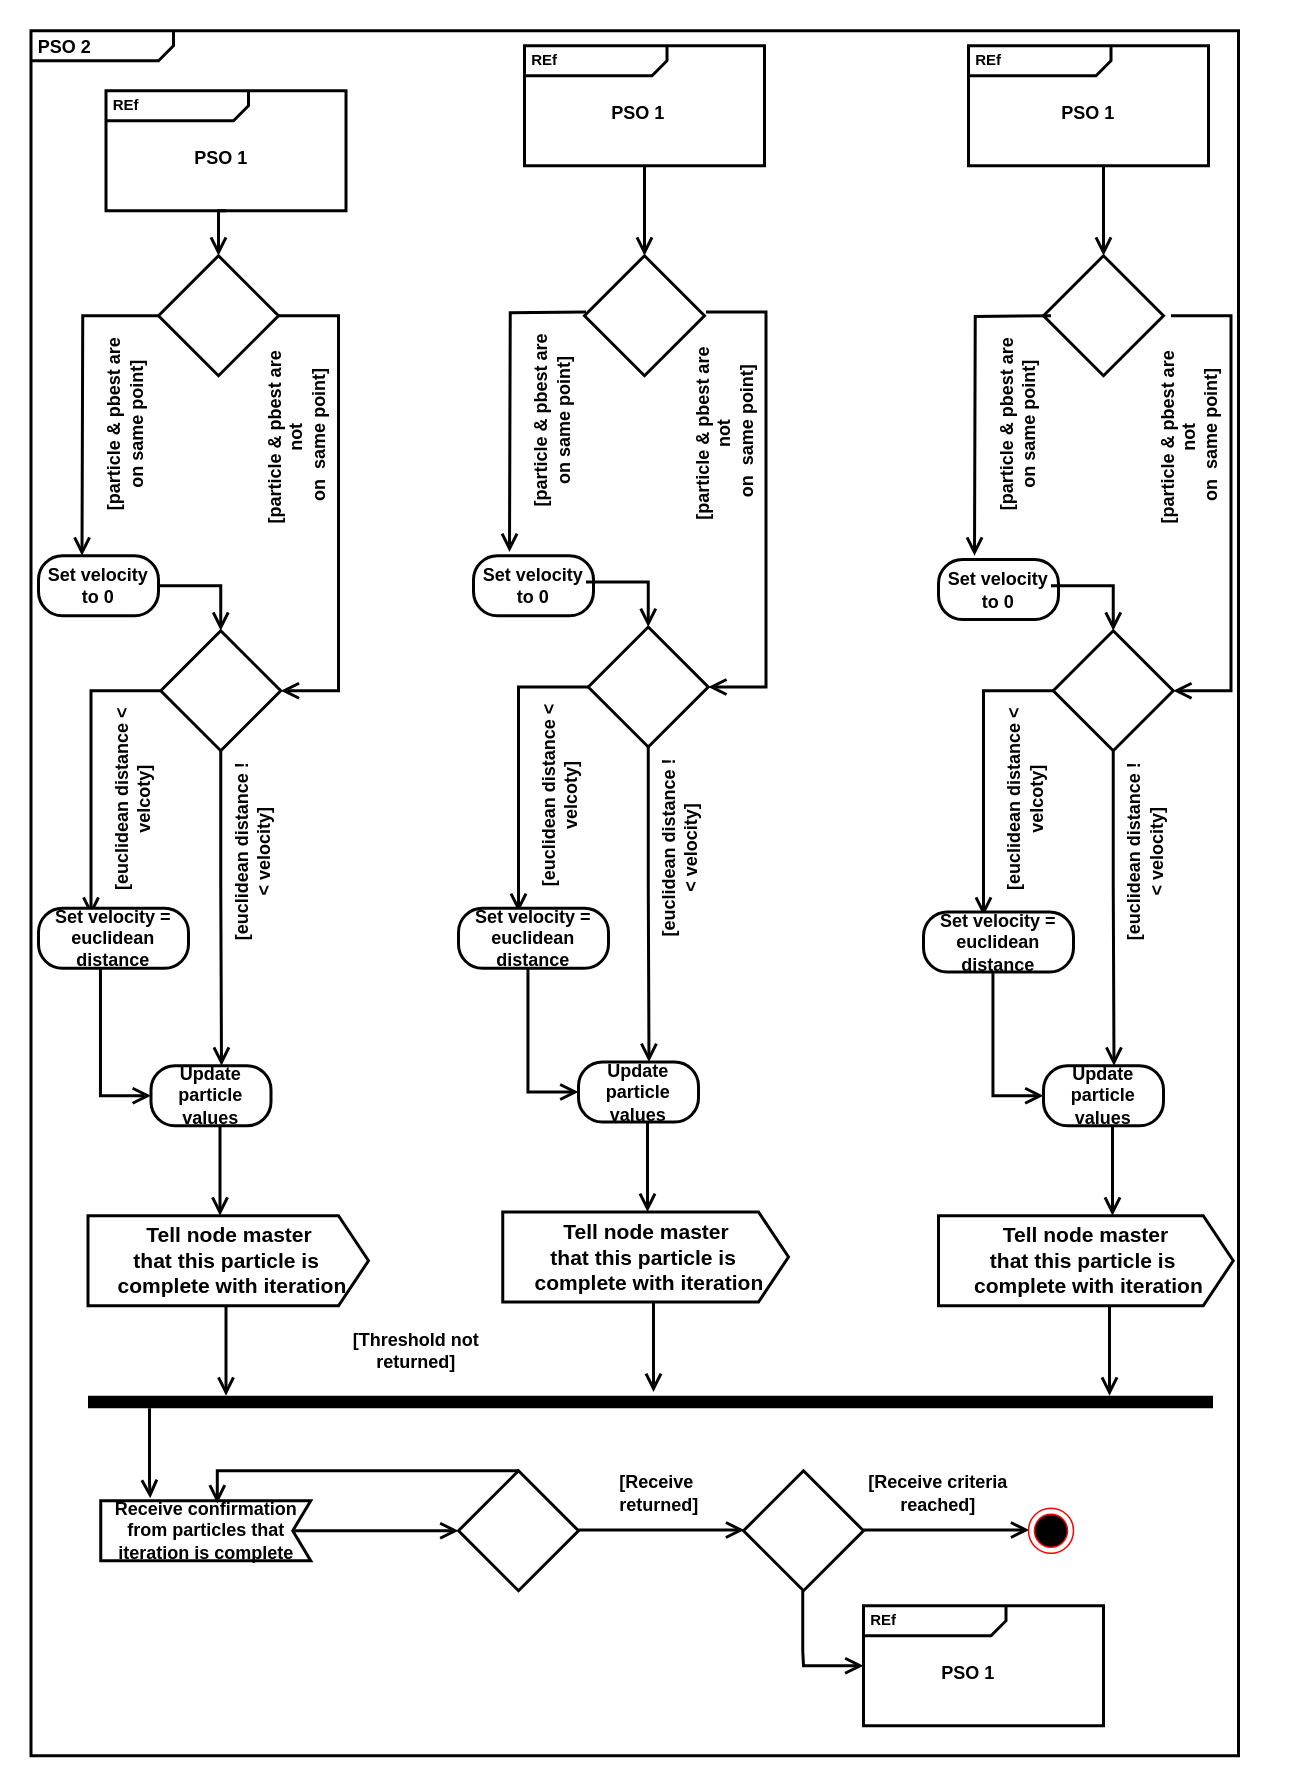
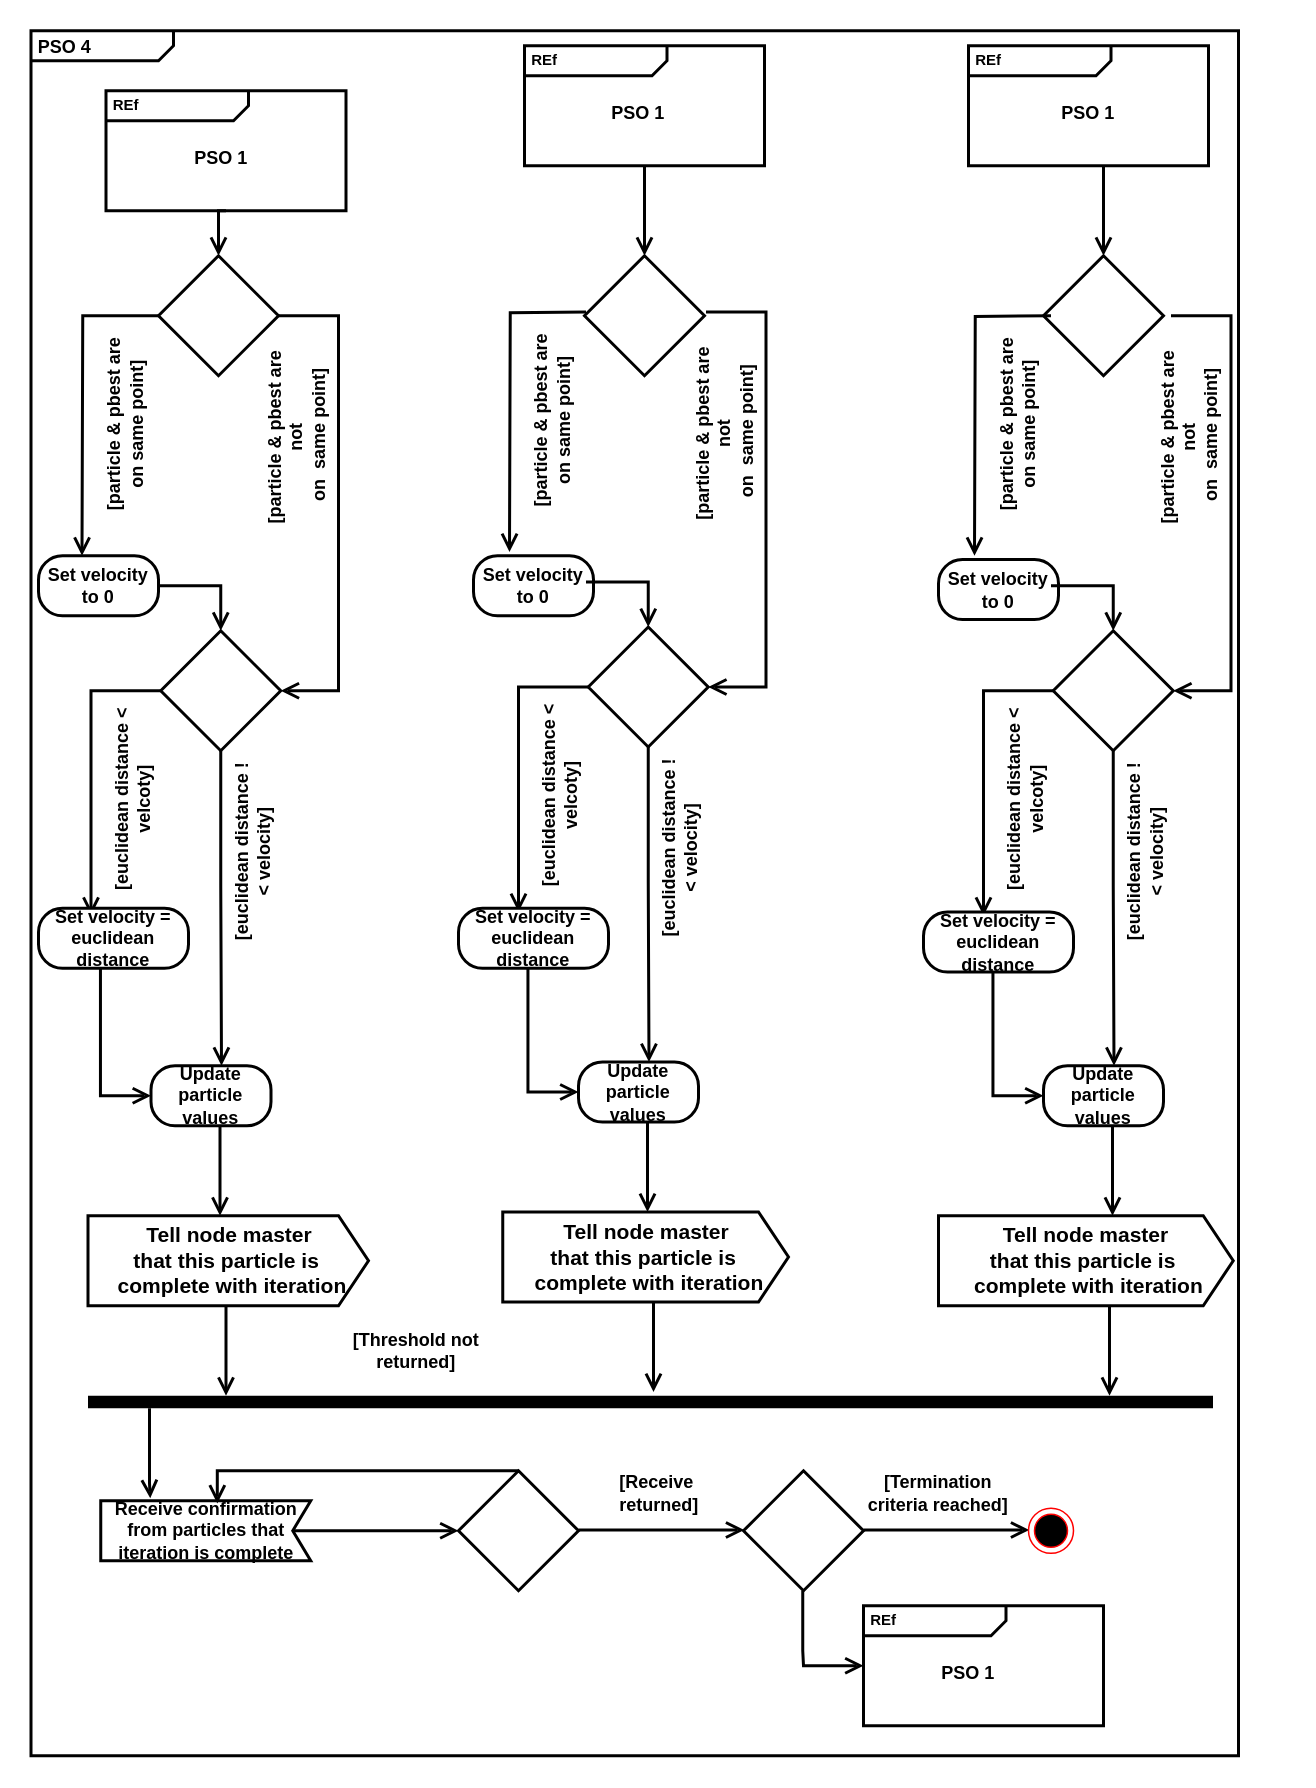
node "PSO 2": label "PSO 2" -> "PSO 4"
node "[Receive criteria reached]": label "[Receive criteria reached]" -> "[Termination criteria reached]"
